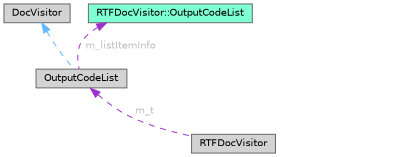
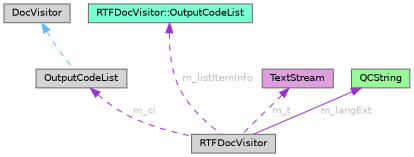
edge "OutputCodeList" -> "RTFDocVisitor::OutputCodeList": now "RTFDocVisitor" -> "RTFDocVisitor::OutputCodeList"
node "TextStream": added
node "QCString": added
edge "RTFDocVisitor" -> "OutputCodeList": label " m_t" -> " m_ci"
